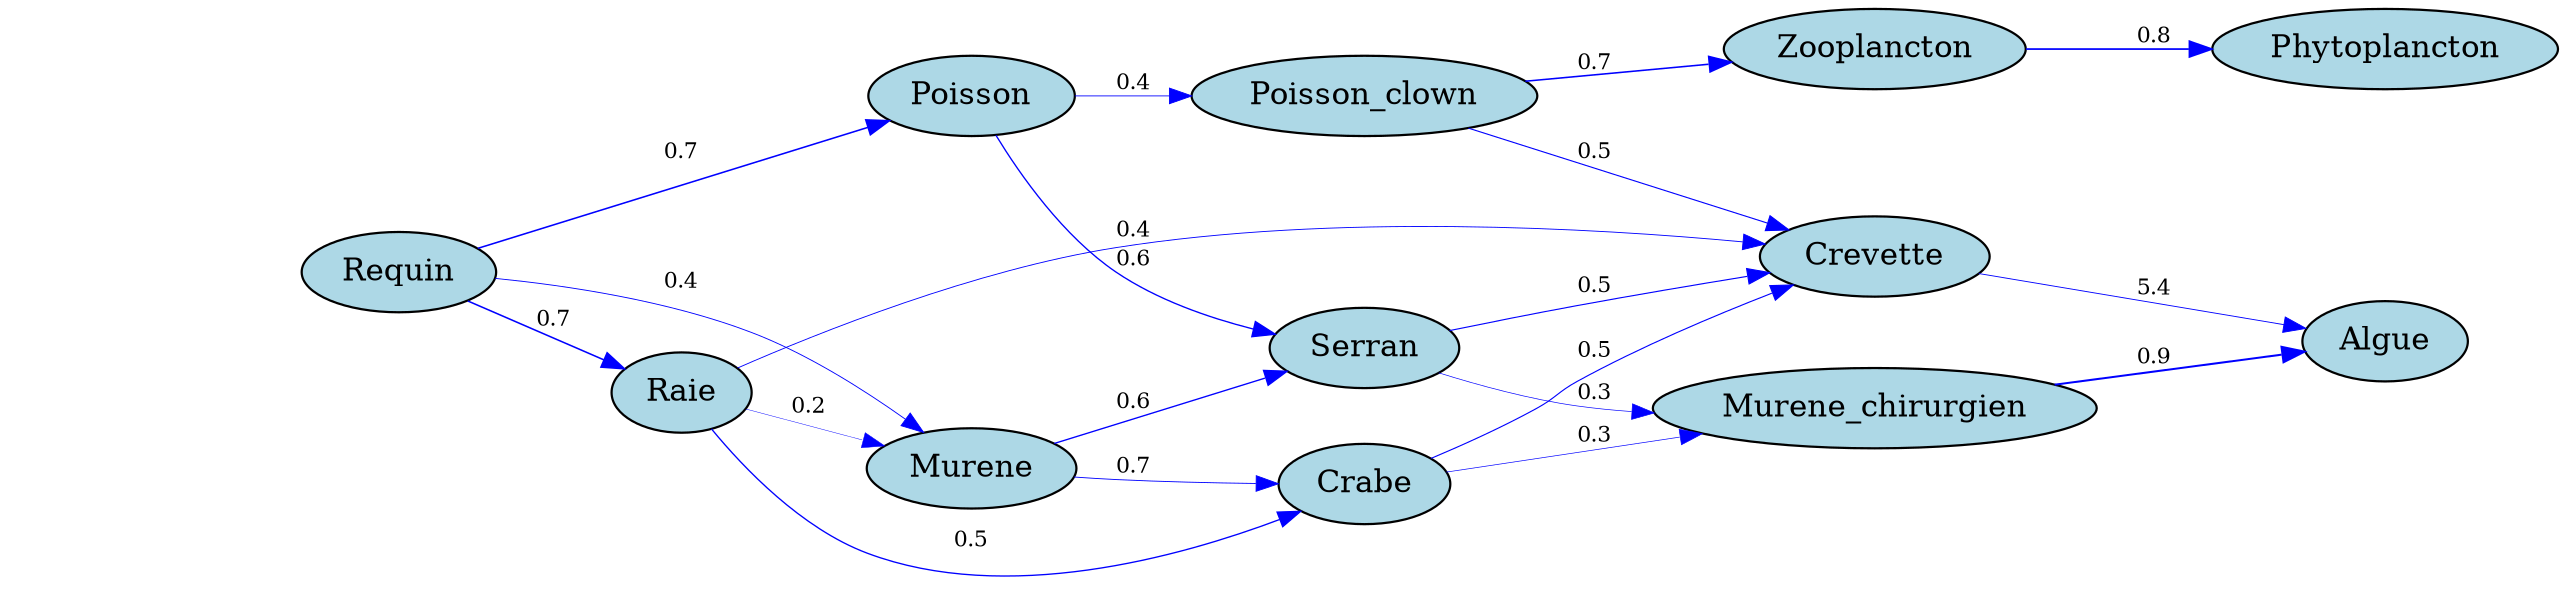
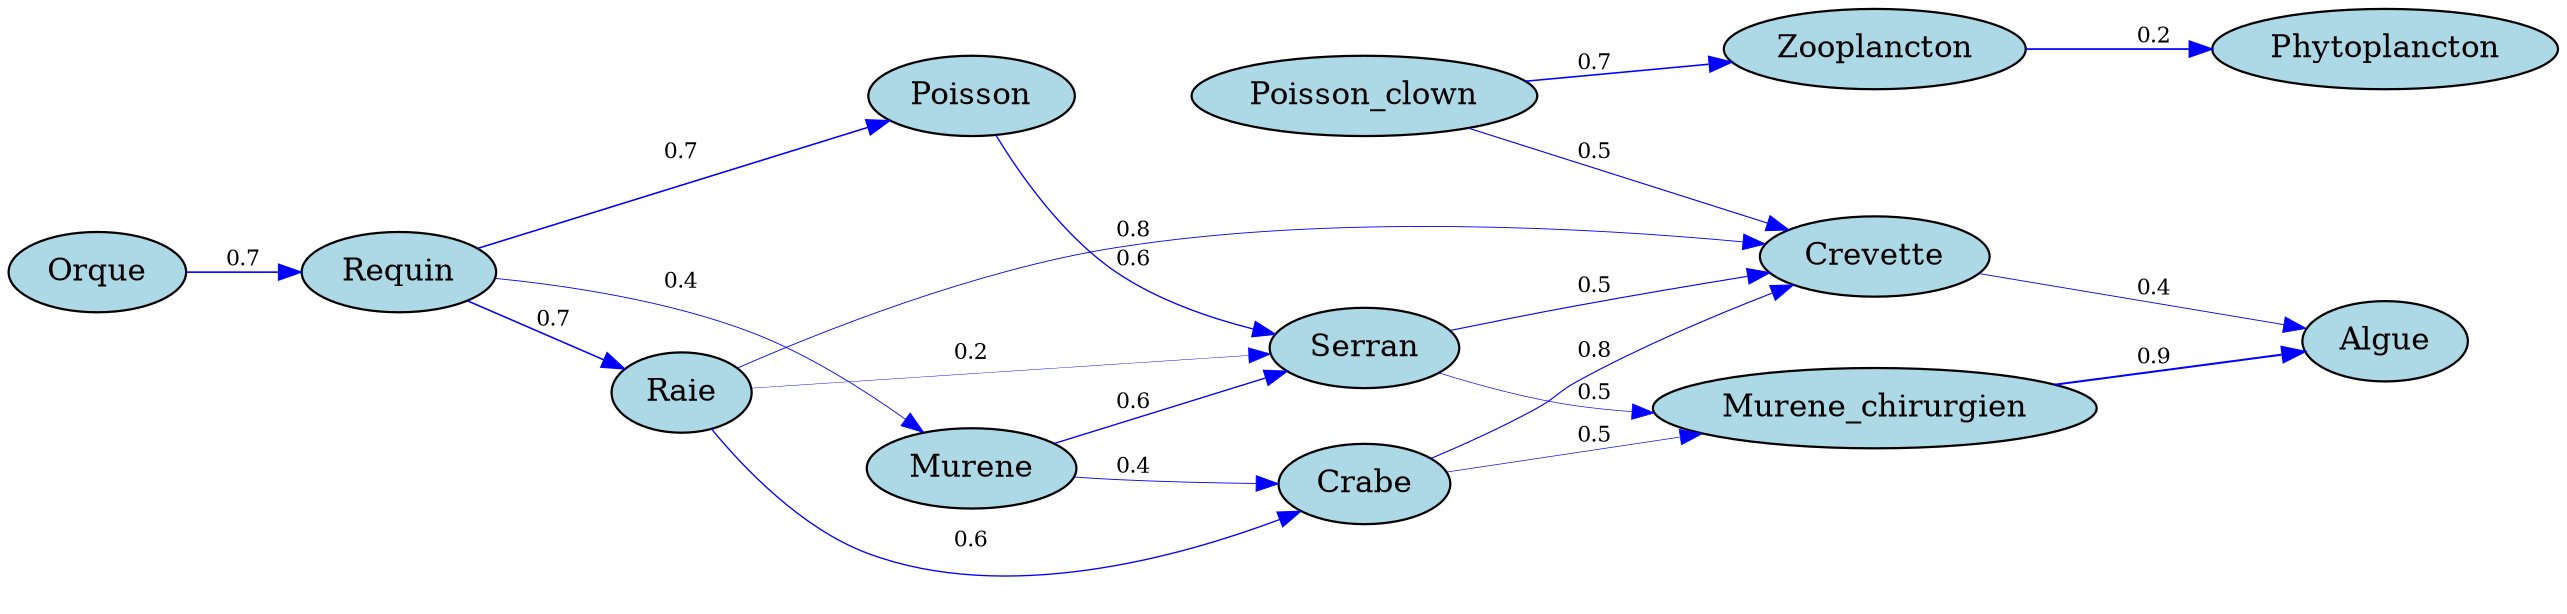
edge "Zooplancton" -> "Phytoplancton": label "0.8" -> "0.2"
edge "Poisson" -> "Poisson_clown": removed, label "0.4"
edge "Raie" -> "Crevette": label "0.4" -> "0.8"
node "Orque": added
edge "Crevette" -> "Algue": label "5.4" -> "0.4"
edge "Crabe" -> "Crevette": label "0.5" -> "0.8"
edge "Serran" -> "Murene_chirurgien": label "0.3" -> "0.5"
edge "Raie" -> "Murene": now "Raie" -> "Serran"
edge "Crabe" -> "Murene_chirurgien": label "0.3" -> "0.5"
edge "Murene" -> "Crabe": label "0.7" -> "0.4"
edge "Raie" -> "Crabe": label "0.5" -> "0.6"
